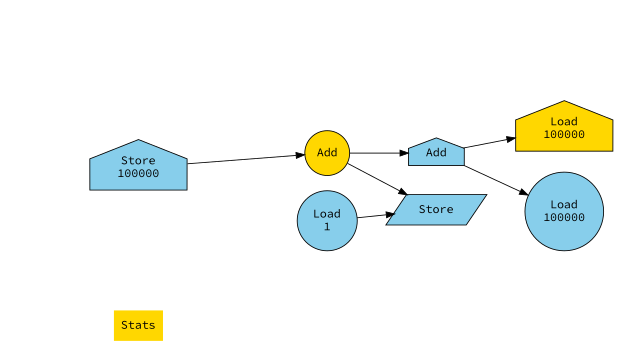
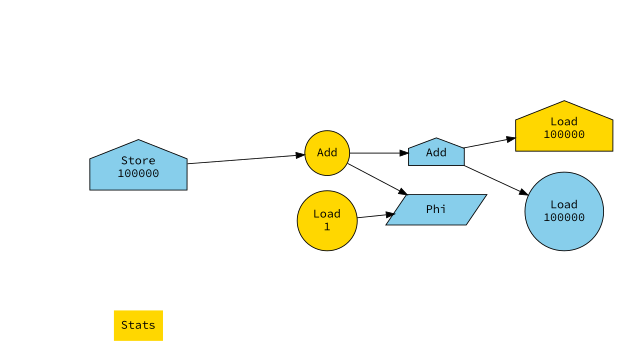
node "Store": label "Store" -> "Phi"
node "Load 1": fillcolor skyblue -> gold
